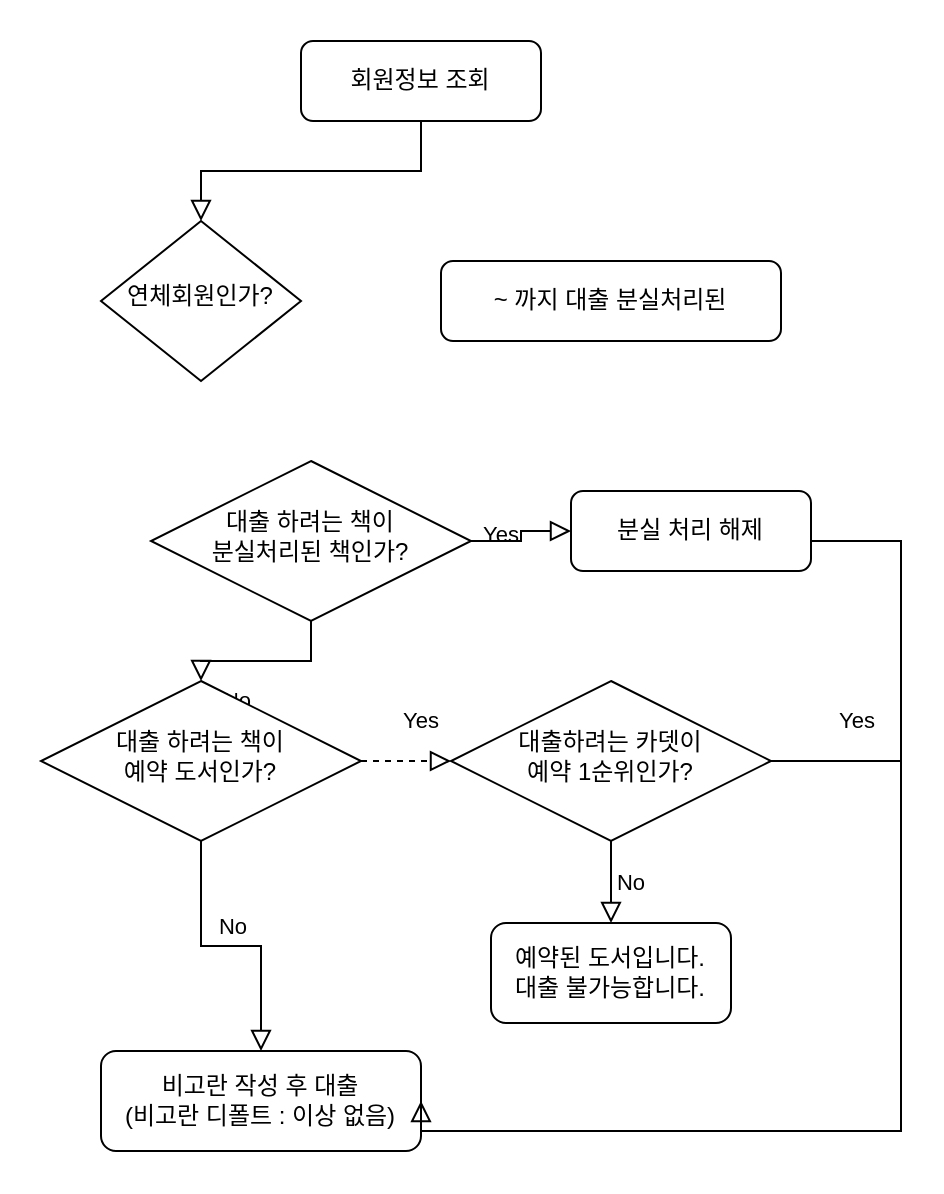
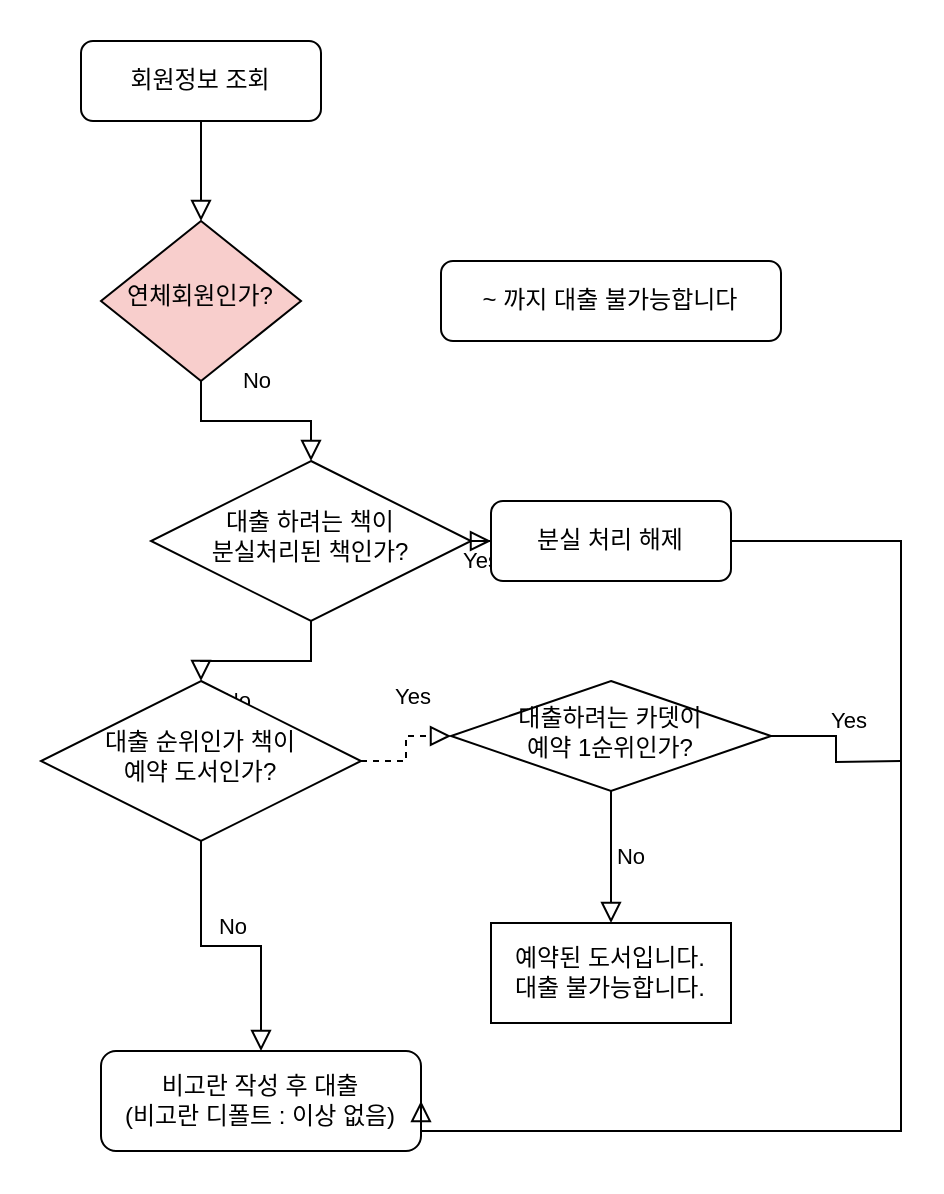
node "회원정보 조회": moved (421, 81) -> (201, 81)
node "연체회원인가?": fillcolor #ffffff -> #f8cecc
node "~ 까지 대출 분실처리된": label "~ 까지 대출 분실처리된" -> "~ 까지 대출 불가능합니다"
edge "연체회원인가?" -> "대출 하려는 책이 분실처리된 책인가?": added, label "No"
node "분실 처리 해제": moved (691, 531) -> (611, 541)
node "대출 하려는 책이 예약 도서인가?": label "대출 하려는 책이 예약 도서인가?" -> "대출 순위인가 책이 예약 도서인가?"
node "대출하려는 카뎃이 예약 1순위인가?": size 320x160 -> 320x110
node "예약된 도서입니다. 대출 불가능합니다.": shape rounded rectangle -> rectangle
